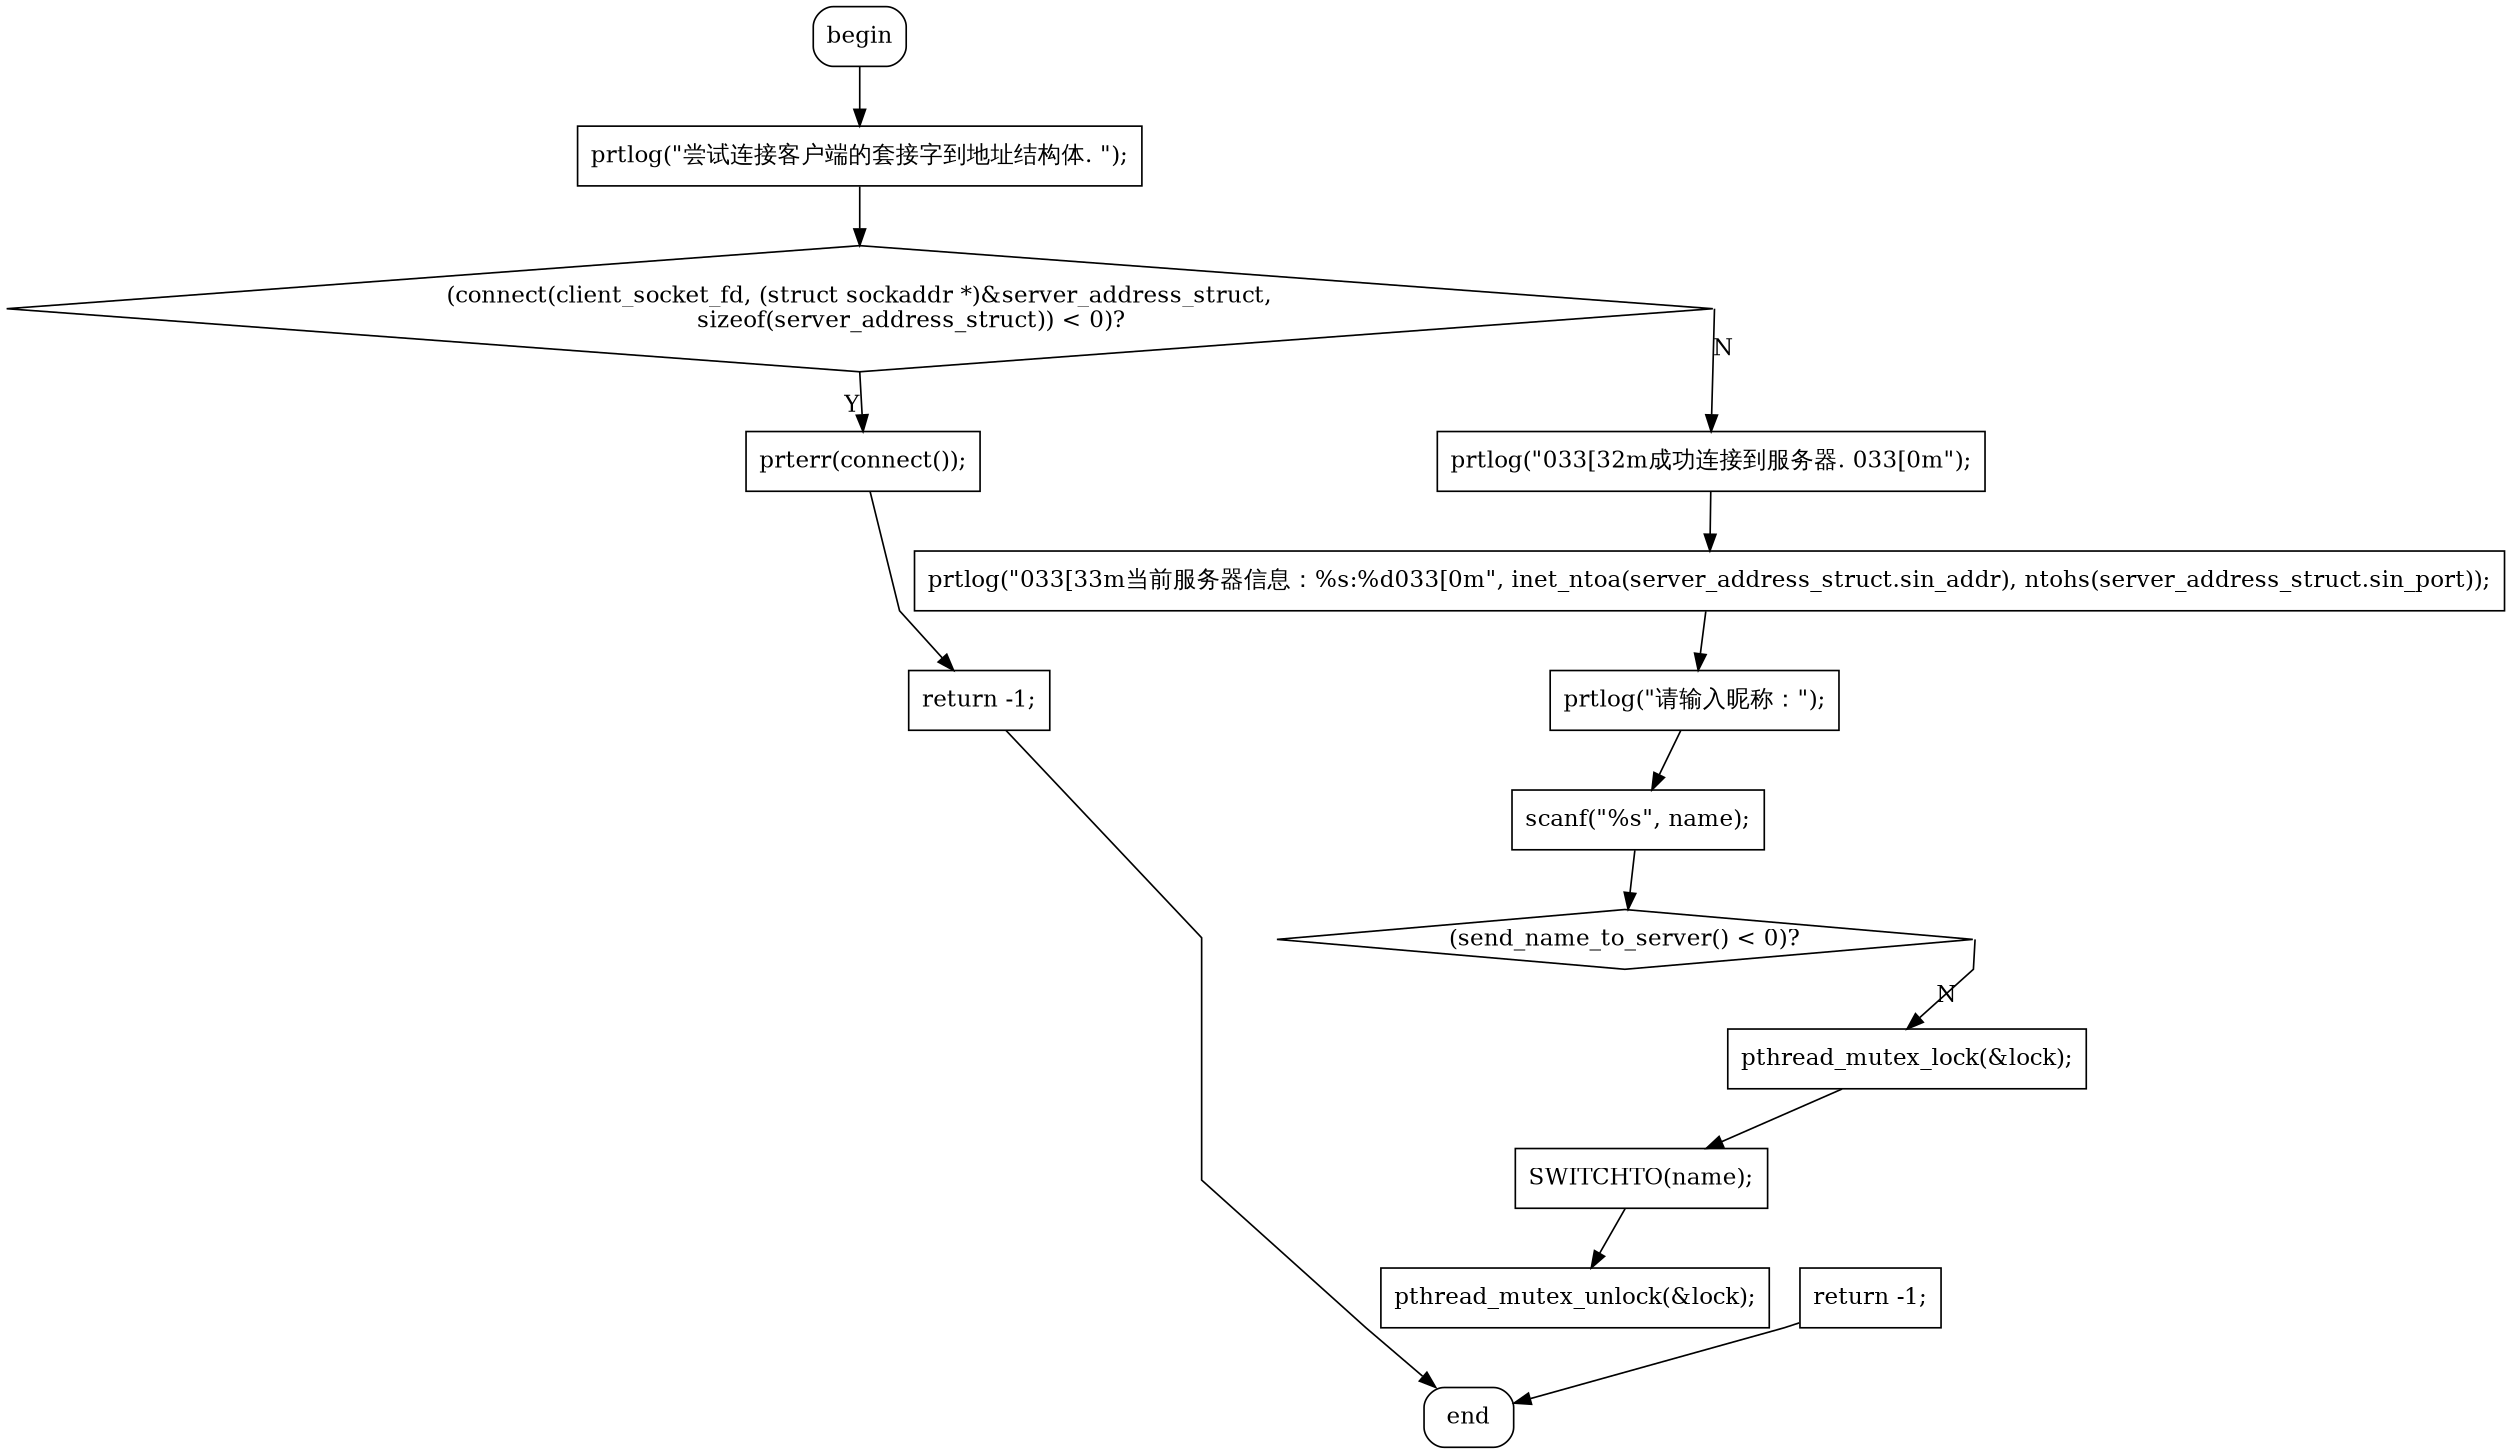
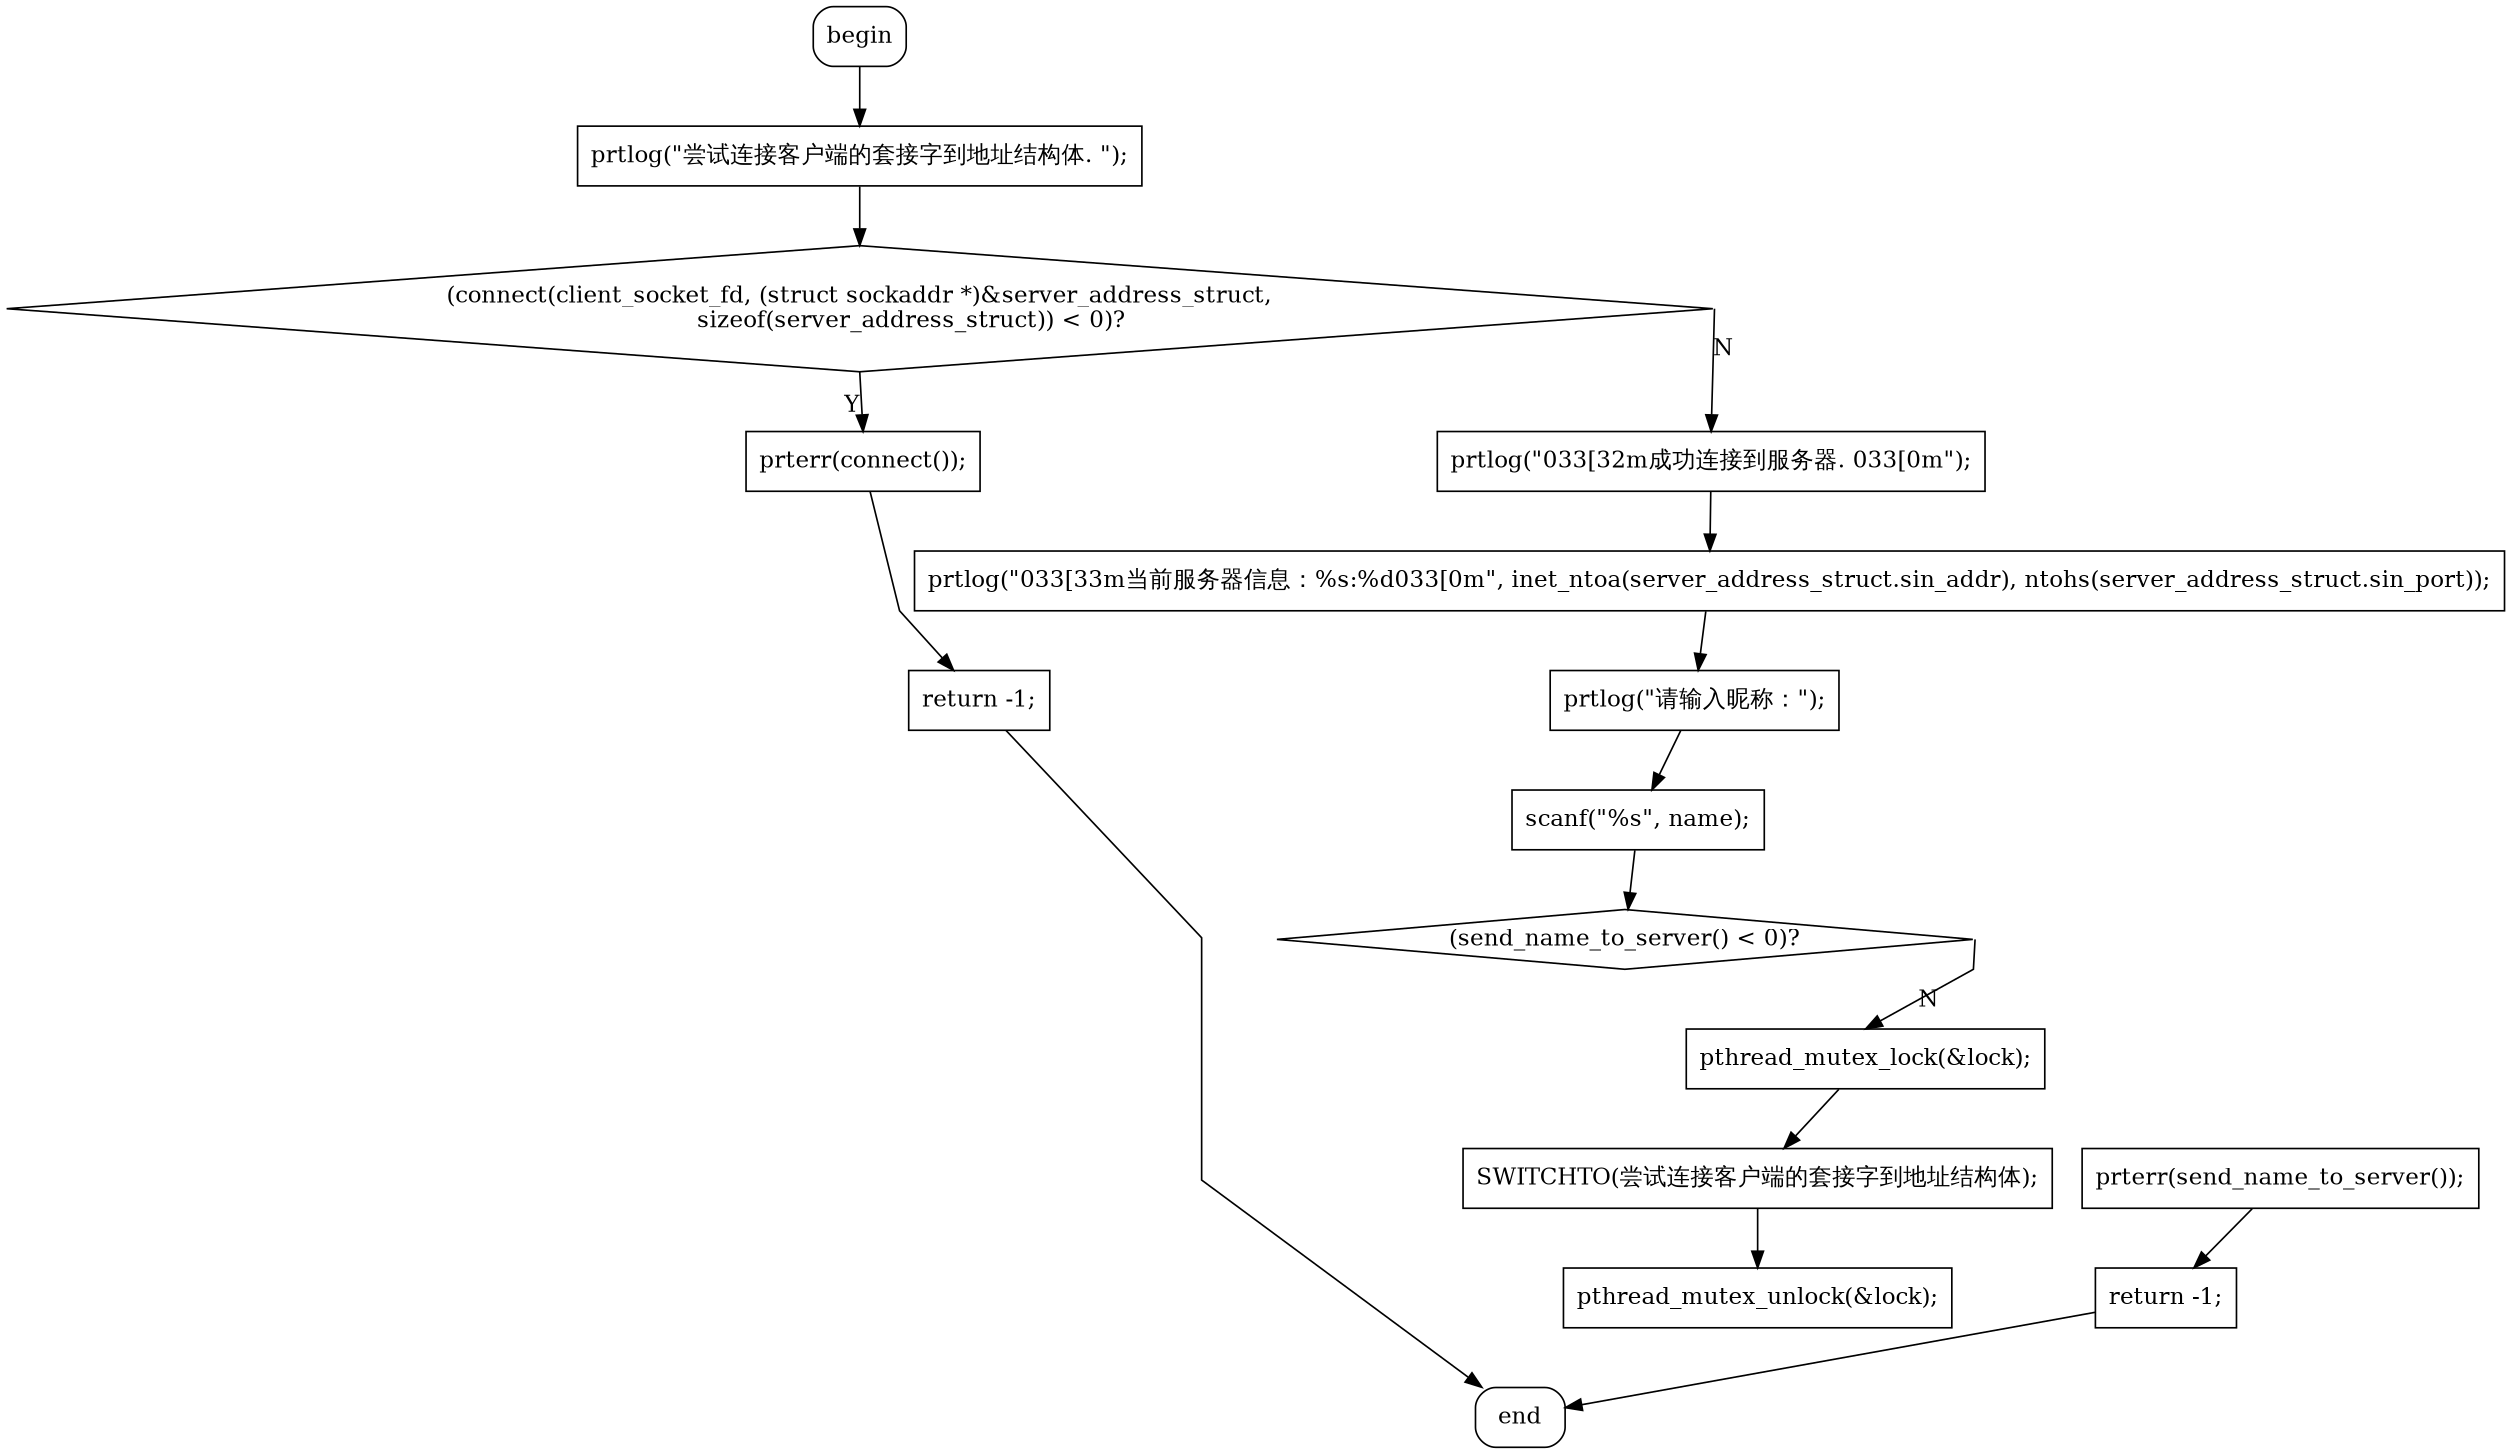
node "SWITCHTO(name);": label "SWITCHTO(name);" -> "SWITCHTO(尝试连接客户端的套接字到地址结构体);"
node "prterr(send_name_to_server());": added
